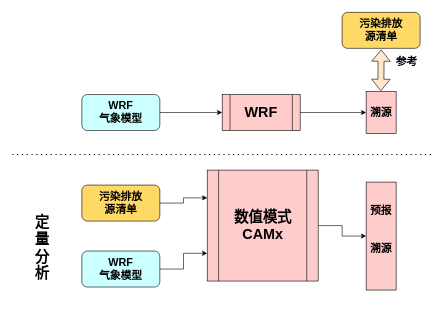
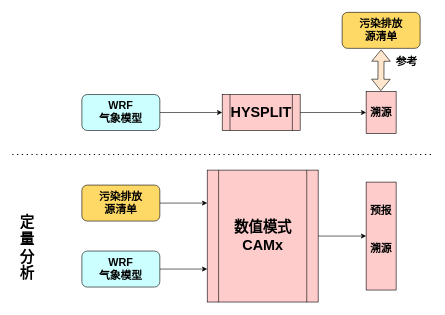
node "WRF": label "WRF" -> "HYSPLIT"
node "数值模式 CAMx": size 111x111 -> 111x132
node "定量分析": moved (42, 248) -> (27, 248)
